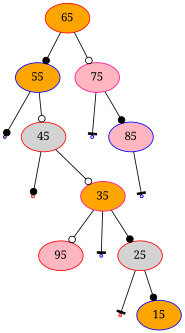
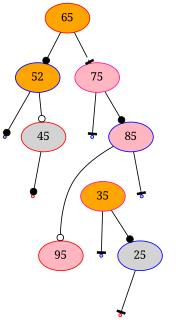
edge "65" -> "75": arrowhead odot -> tee
node "55": label "55" -> "52"
edge "45" -> "35": removed
edge "35" -> "95": now "85" -> "95"
node "25": color red -> blue
node "15": removed
